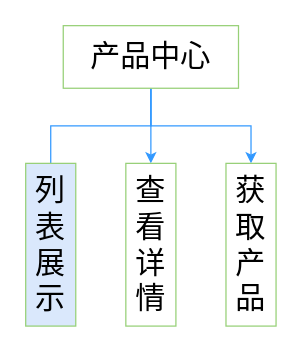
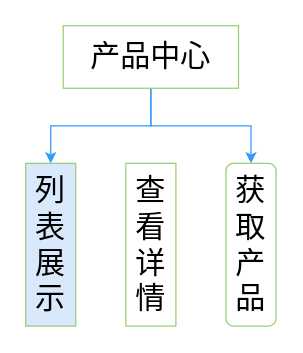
edge "产品中心" -> "查看详情": removed
edge "产品中心" -- "列表展示": arrowhead none -> classic
node "获取产品": shape rectangle -> rounded rectangle
